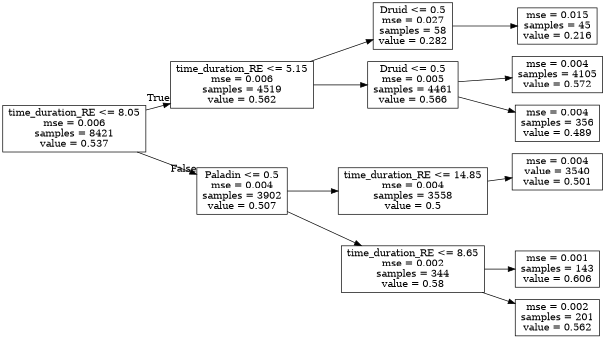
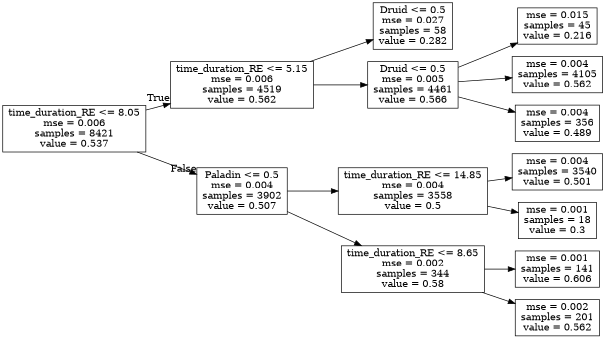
edge "Druid <= 0.5 mse = 0.027 samples = 58 value = 0.282" -> "mse = 0.015 samples = 45 value = 0.216": now "Druid <= 0.5 mse = 0.005 samples = 4461 value = 0.566" -> "mse = 0.015 samples = 45 value = 0.216"
node "mse = 0.004 samples = 4105 value = 0.572": label "mse = 0.004 samples = 4105 value = 0.572" -> "mse = 0.004 samples = 4105 value = 0.562"
node "mse = 0.004 value = 3540 value = 0.501": label "mse = 0.004 value = 3540 value = 0.501" -> "mse = 0.004 samples = 3540 value = 0.501"
node "mse = 0.001 samples = 18 value = 0.3": added
node "mse = 0.001 samples = 143 value = 0.606": label "mse = 0.001 samples = 143 value = 0.606" -> "mse = 0.001 samples = 141 value = 0.606"
